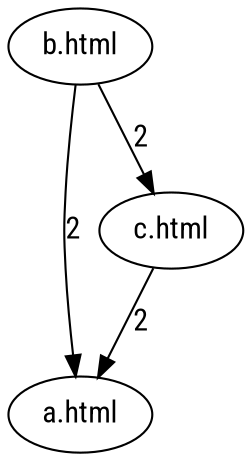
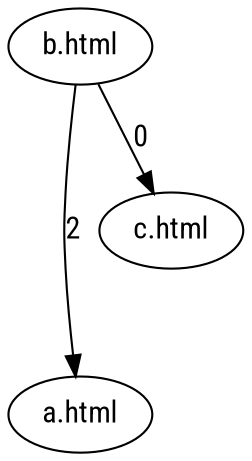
edge "b.html" -> "c.html": label "2" -> "0"
edge "c.html" -> "a.html": removed, label "2"
